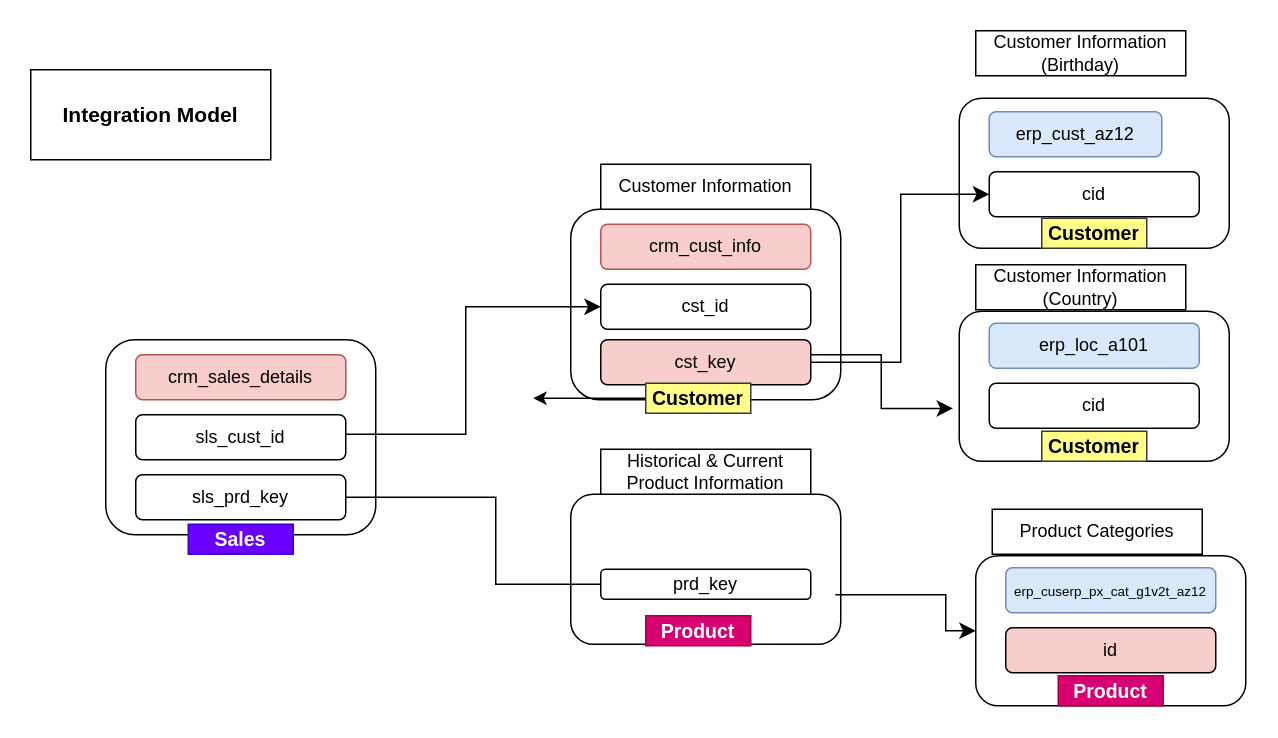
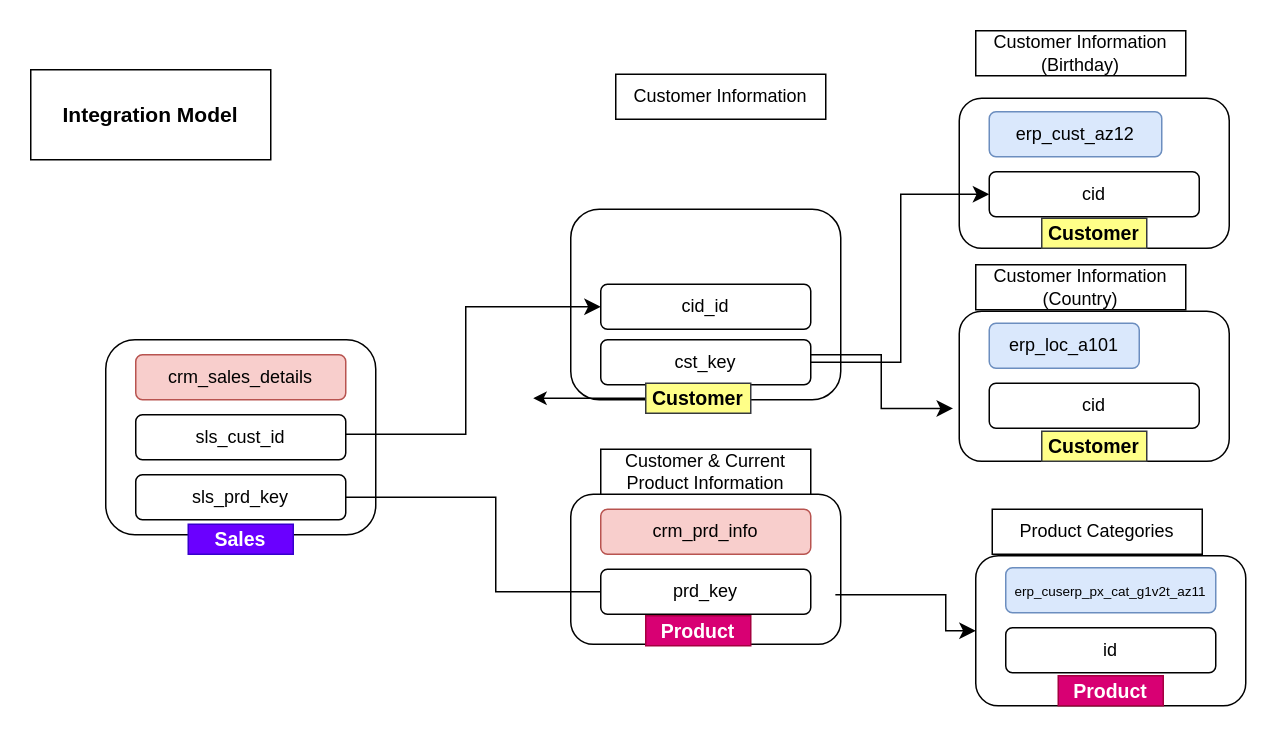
node "Customer Information": moved (706, 187) -> (721, 97)
node "crm_cust_info": removed
node "cst_id": label "cst_id" -> "cid_id"
node "erp_loc_a101": size 210x45 -> 150x45
node "cst_key": fillcolor #f8cecc -> #ffffff
node "Historical & Current Product Information": label "Historical & Current Product Information" -> "Customer & Current Product Information"
node "crm_prd_info": added
node "prd_key": size 210x30 -> 210x45
node "erp_cuserp_px_cat_g1v2t_az12": label "erp_cuserp_px_cat_g1v2t_az12" -> "erp_cuserp_px_cat_g1v2t_az11"
node "id": fillcolor #f8cecc -> #ffffff
